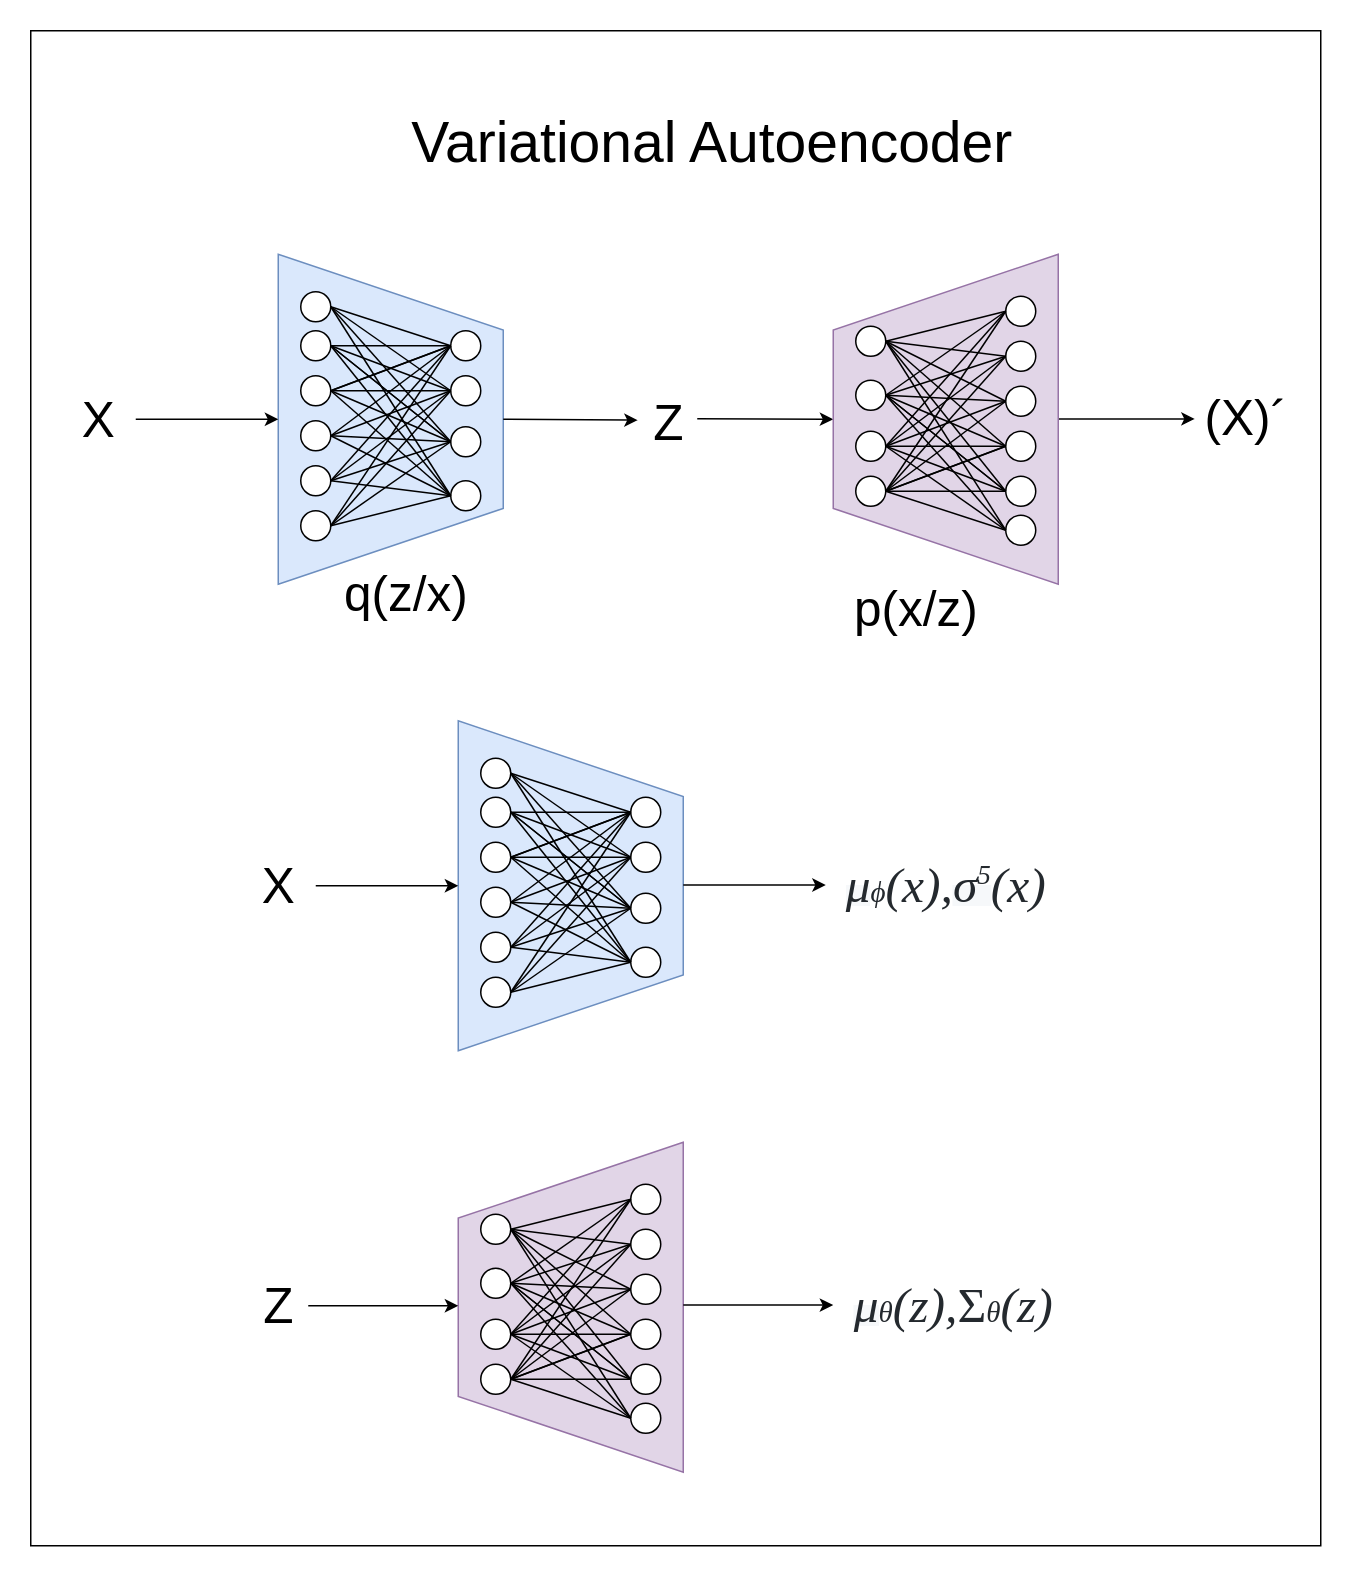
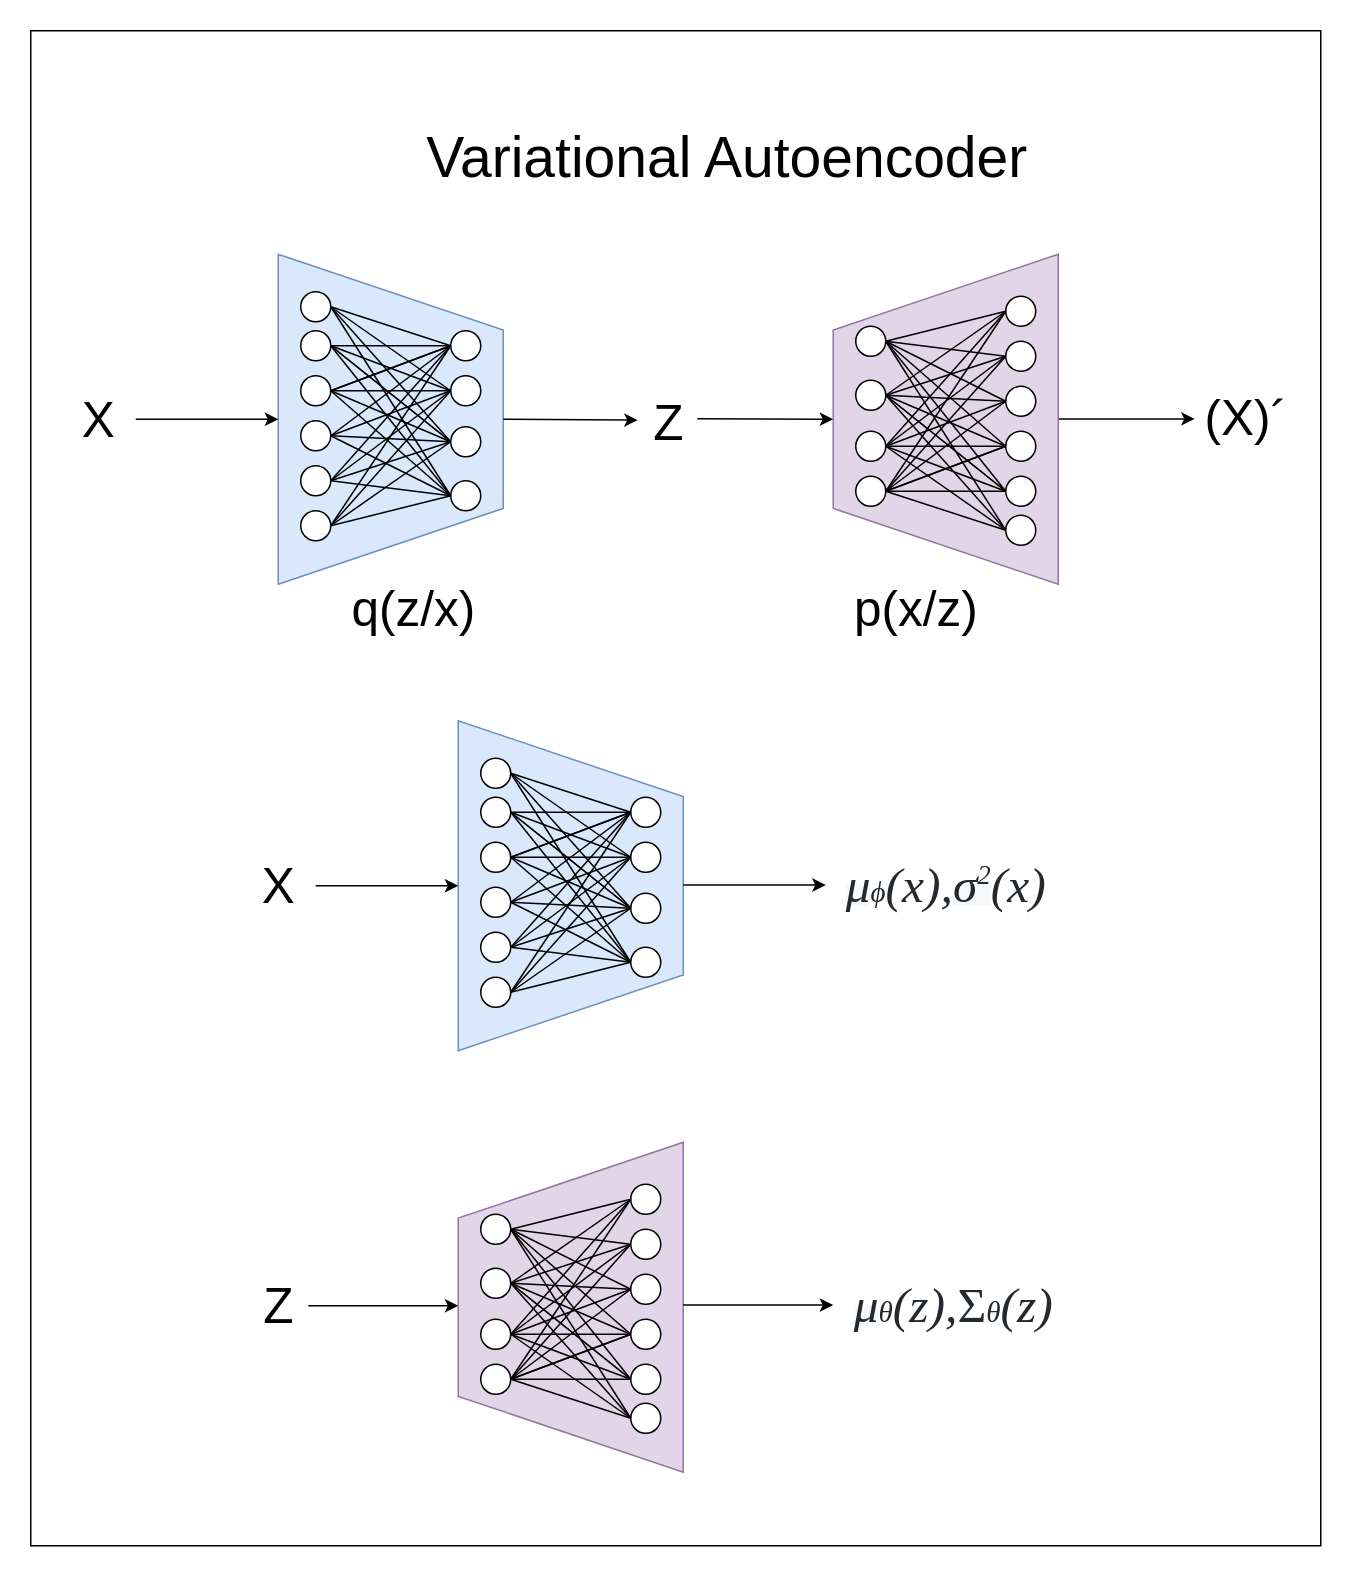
node "Variational Autoencoder": moved (713, 143) -> (728, 158)
node "q(z/x)": moved (406, 593) -> (413, 608)
node "μϕ(x),σ5(x)": label "μϕ(x),σ5(x)" -> "μϕ(x),σ2(x)"
